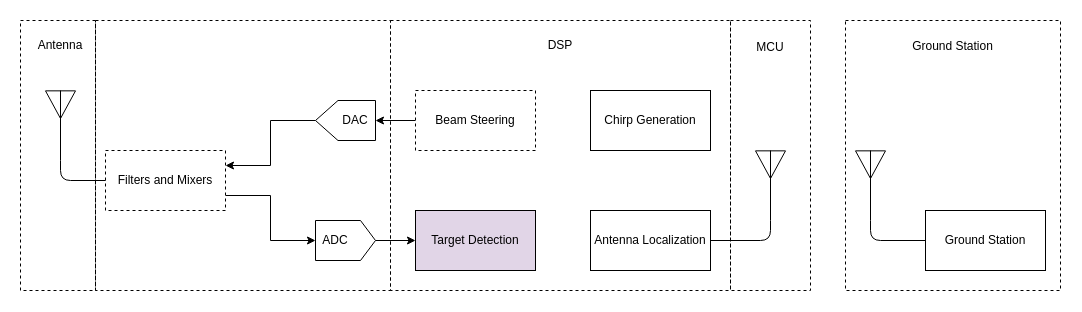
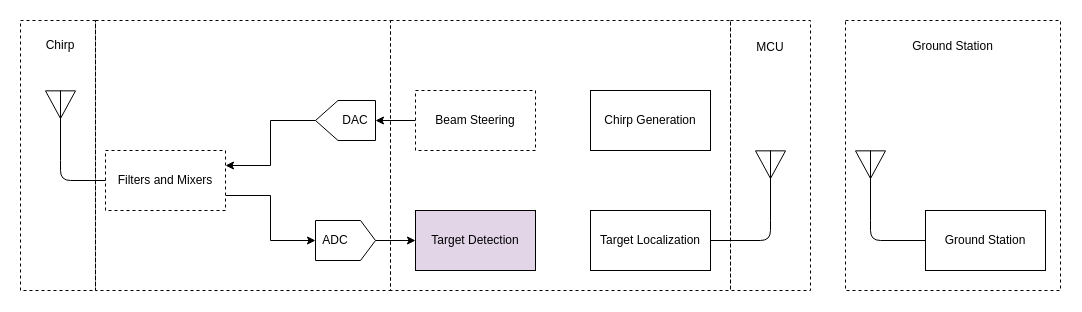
node "Antenna": label "Antenna" -> "Chirp"
node "DSP": removed
node "Antenna Localization": label "Antenna Localization" -> "Target Localization"
